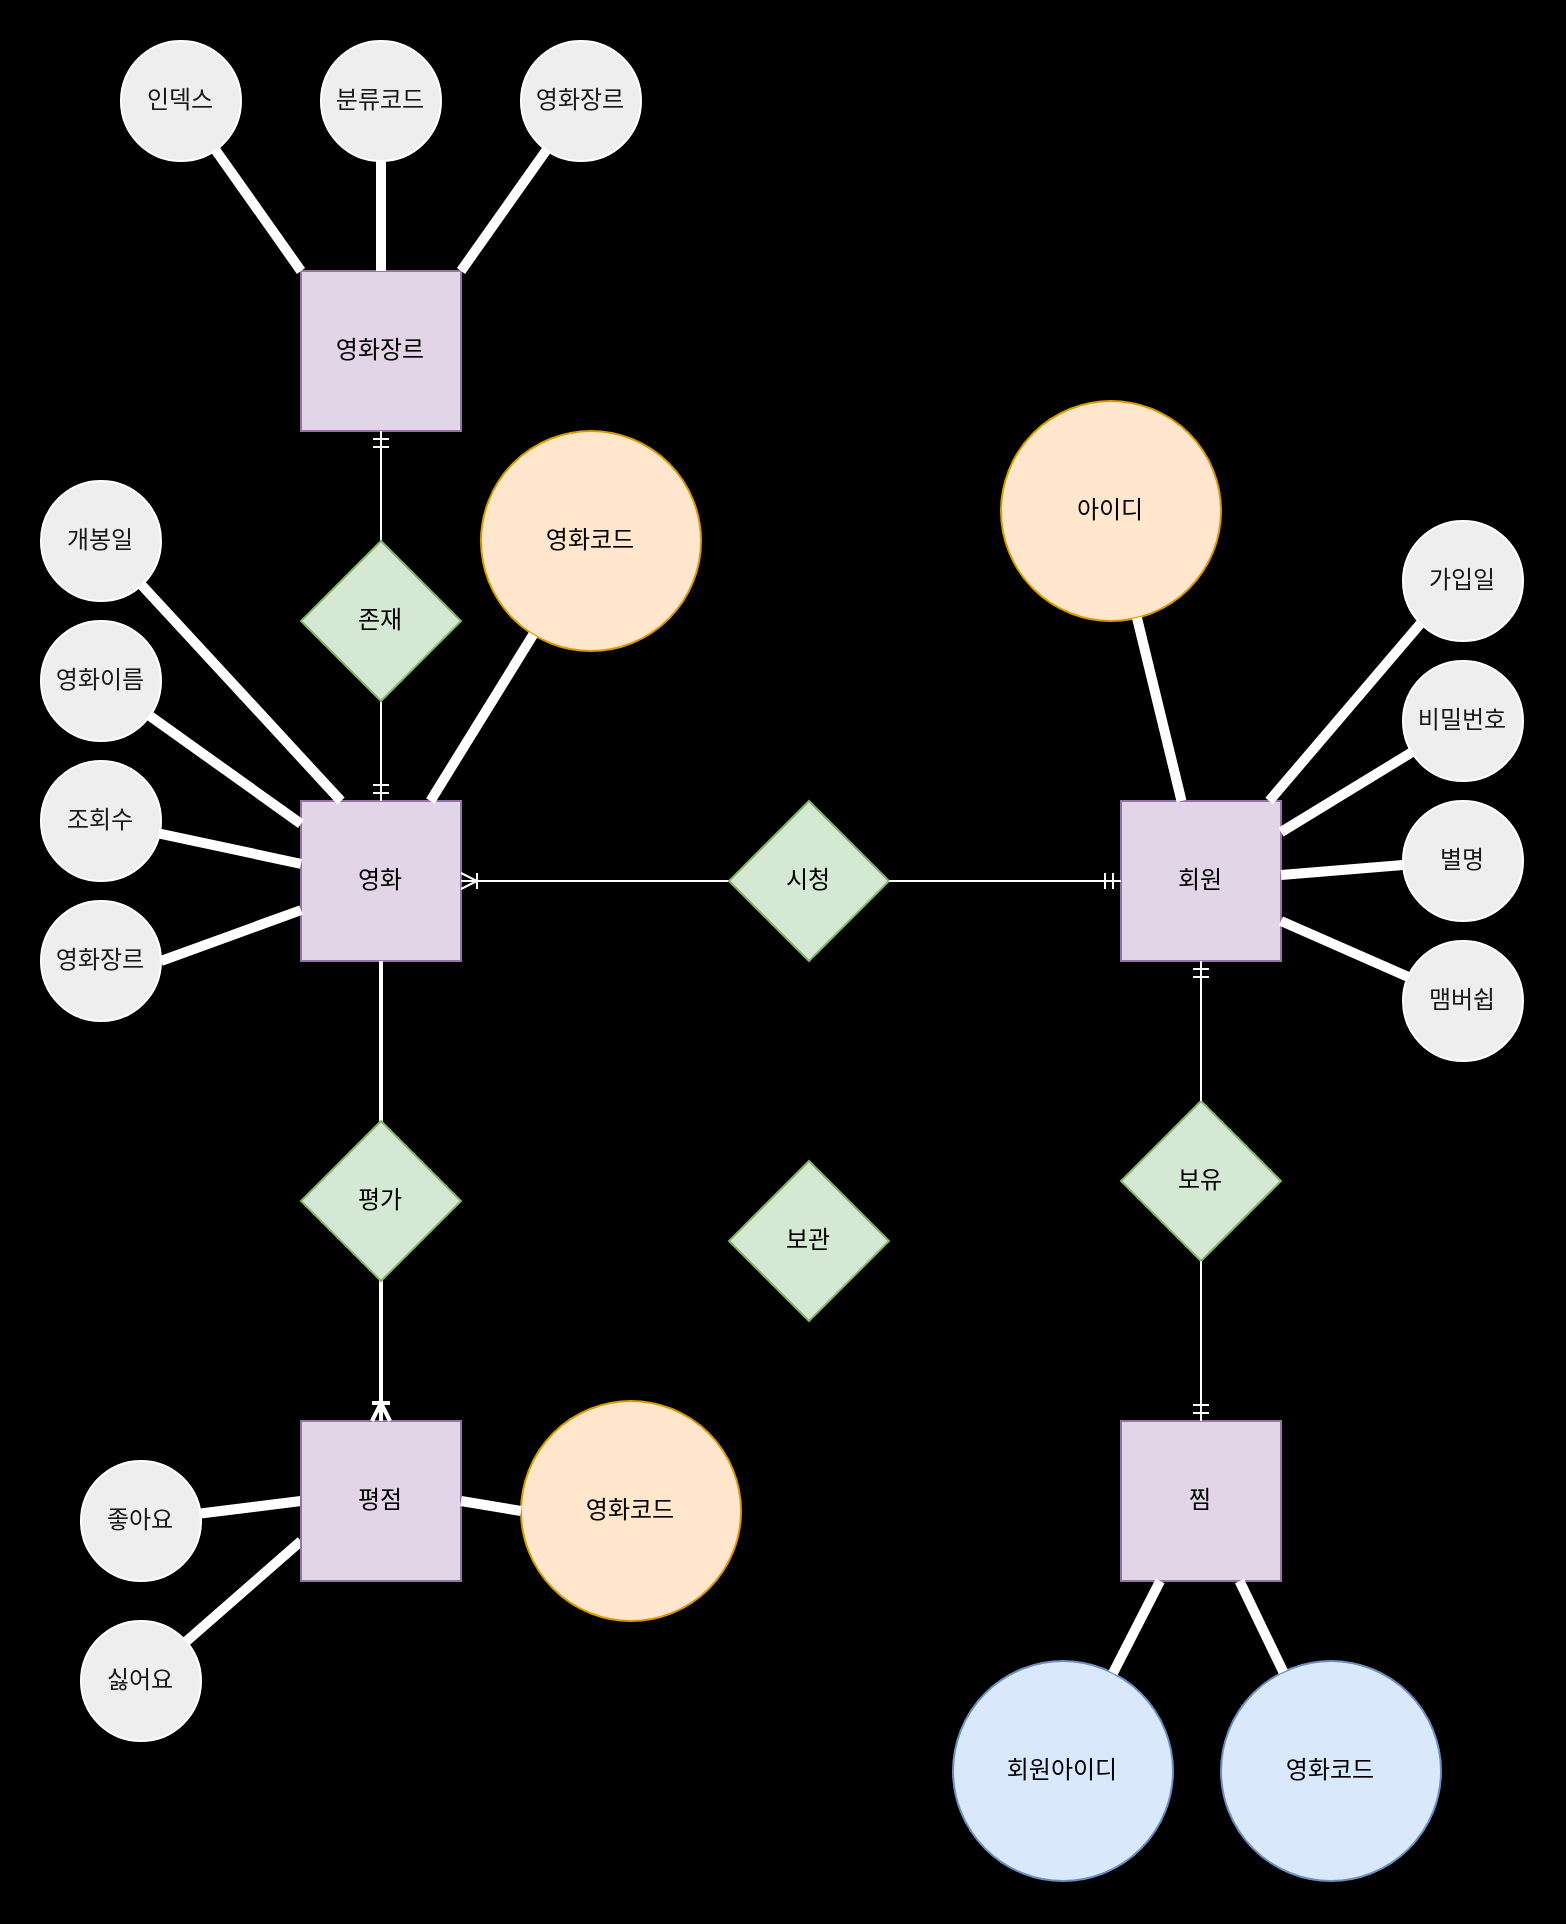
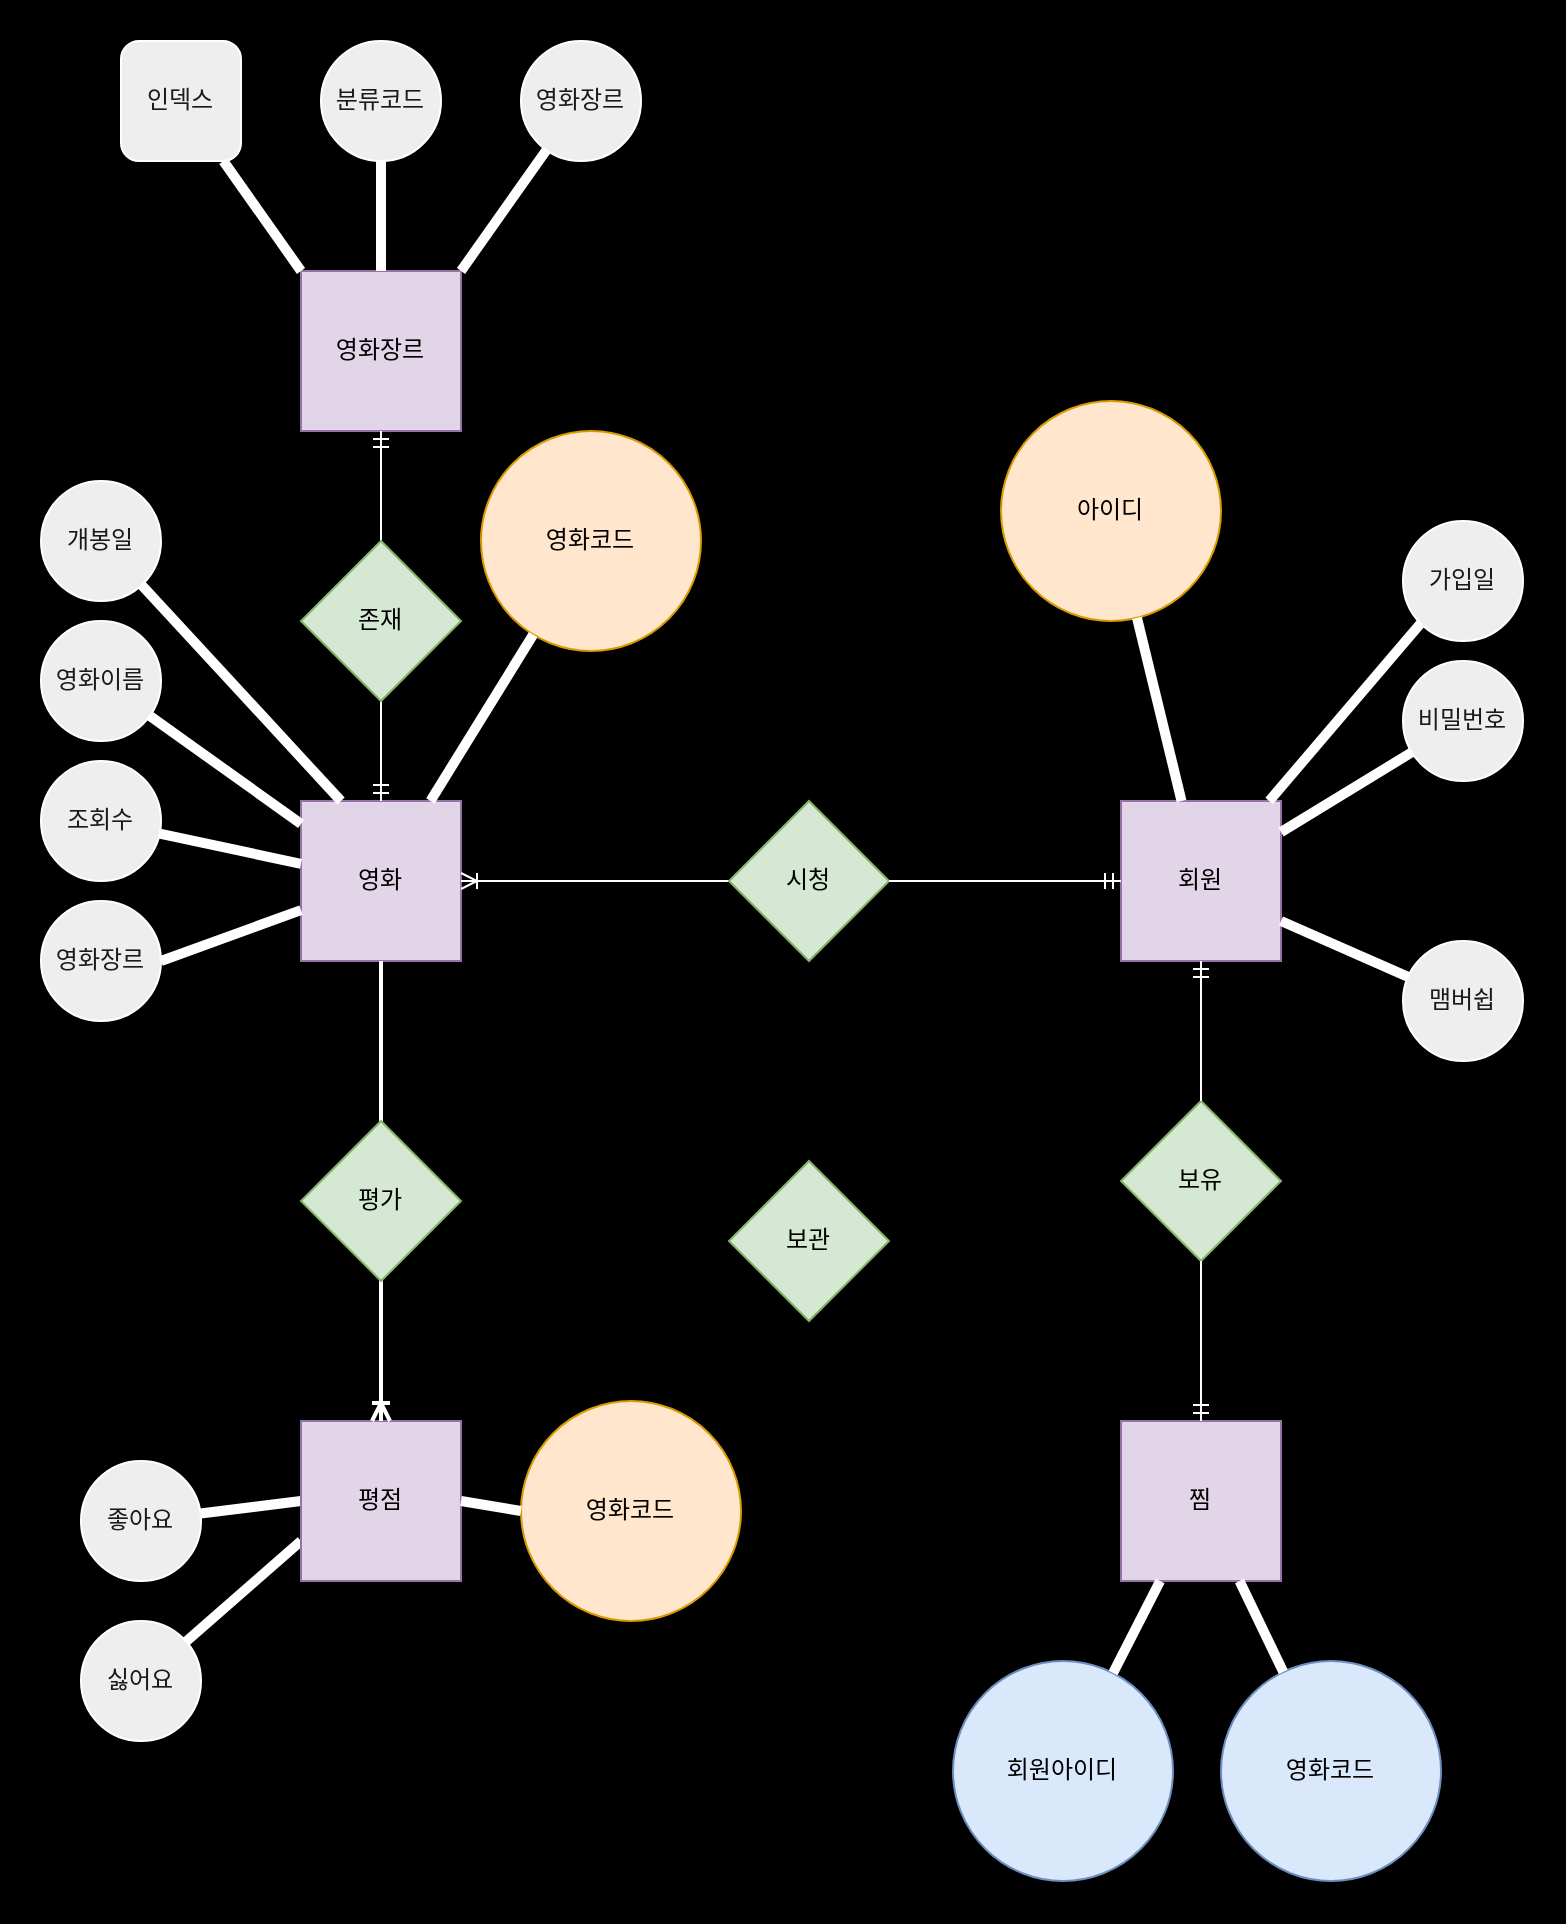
node "인덱스": shape ellipse -> rounded rectangle
node "별명": removed
edge "별명" -- "회원": removed
